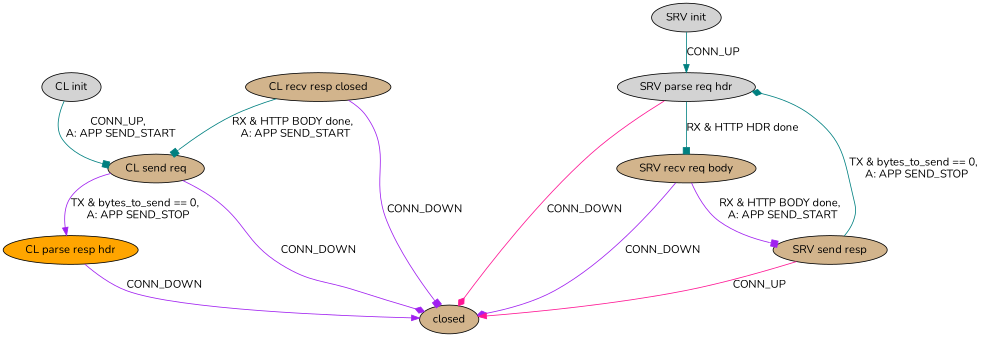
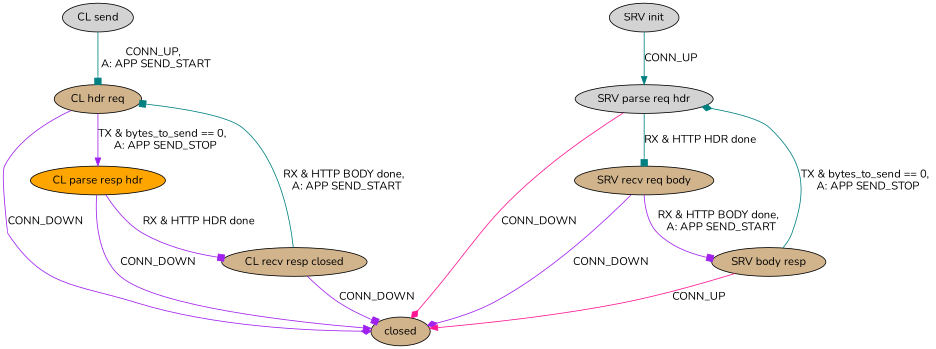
node "CL init": label "CL init" -> "CL send"
node "CL send req": label "CL send req" -> "CL hdr req"
edge "CL parse resp hdr" -> "CL recv resp closed": added, label "RX & HTTP HDR done"
node "SRV send resp": label "SRV send resp" -> "SRV body resp"
